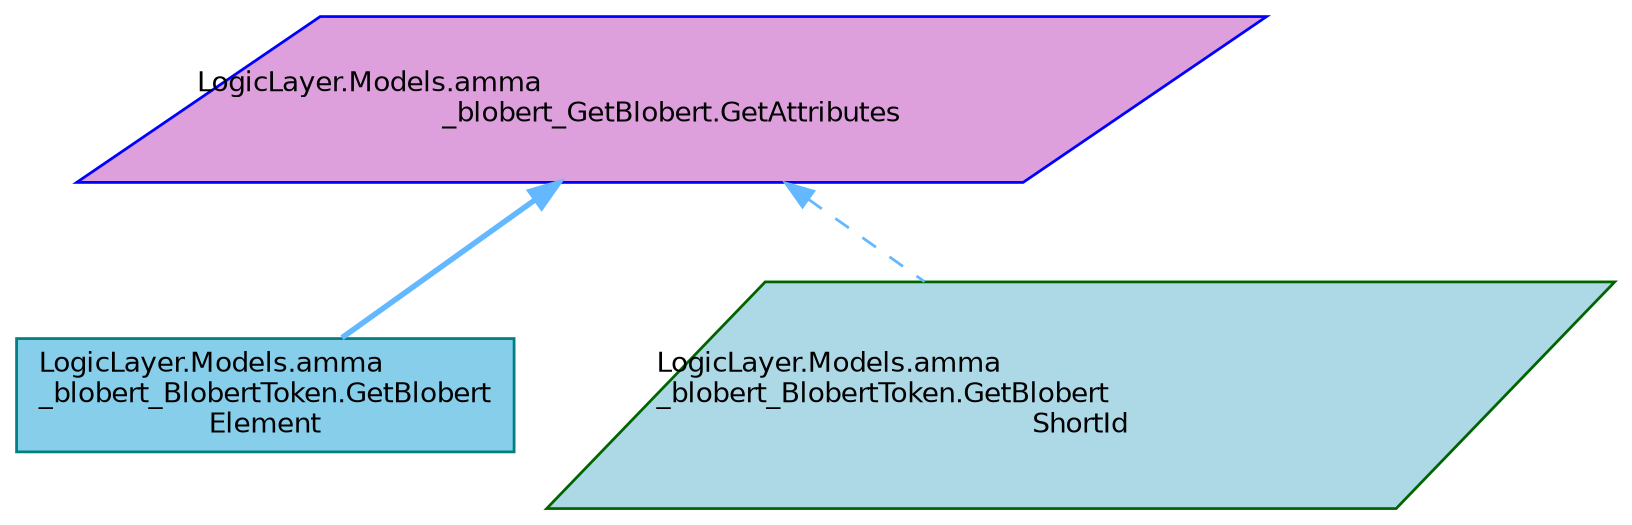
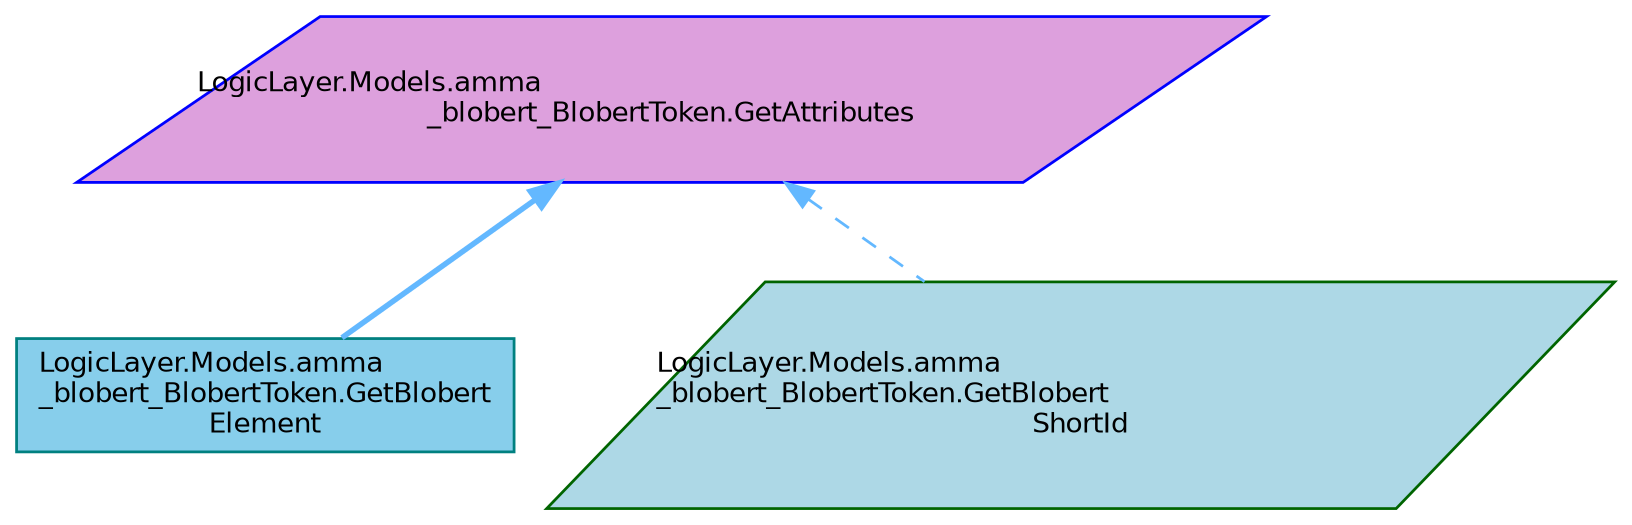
node "LogicLayer.Models.amma _blobert_GetBlobert.GetAttributes": label "LogicLayer.Models.amma _blobert_GetBlobert.GetAttributes" -> "LogicLayer.Models.amma _blobert_BlobertToken.GetAttributes"
